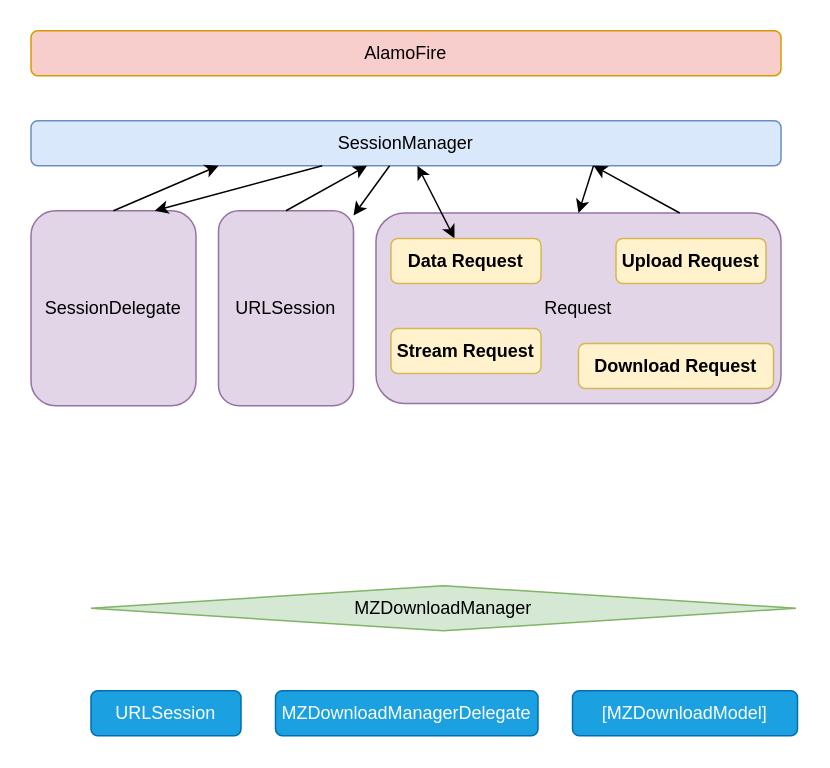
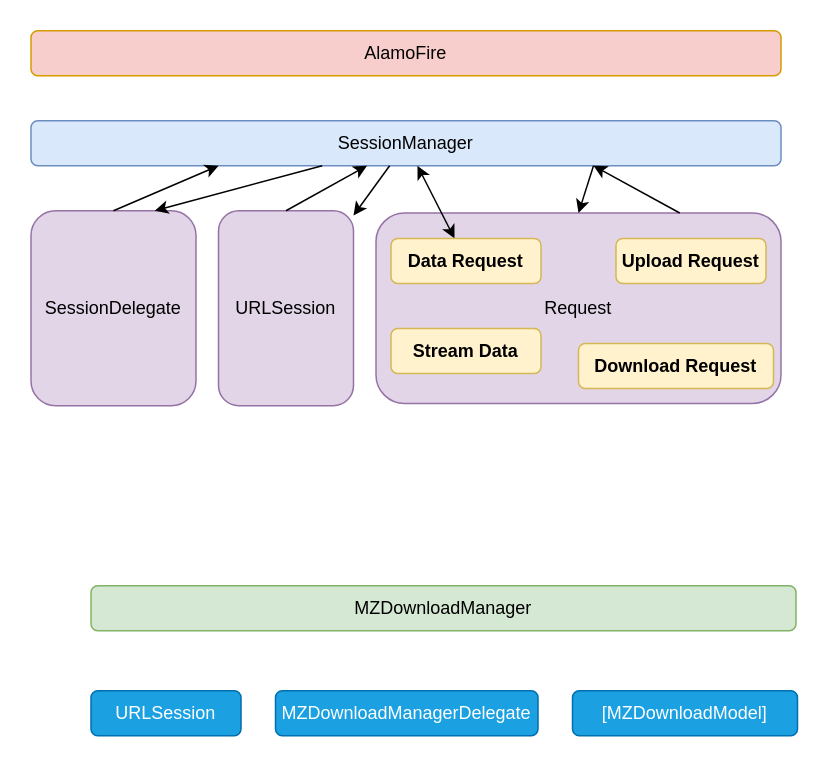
node "Stream Request": label "Stream Request" -> "Stream Data"
node "MZDownloadManager": shape diamond -> rounded rectangle
